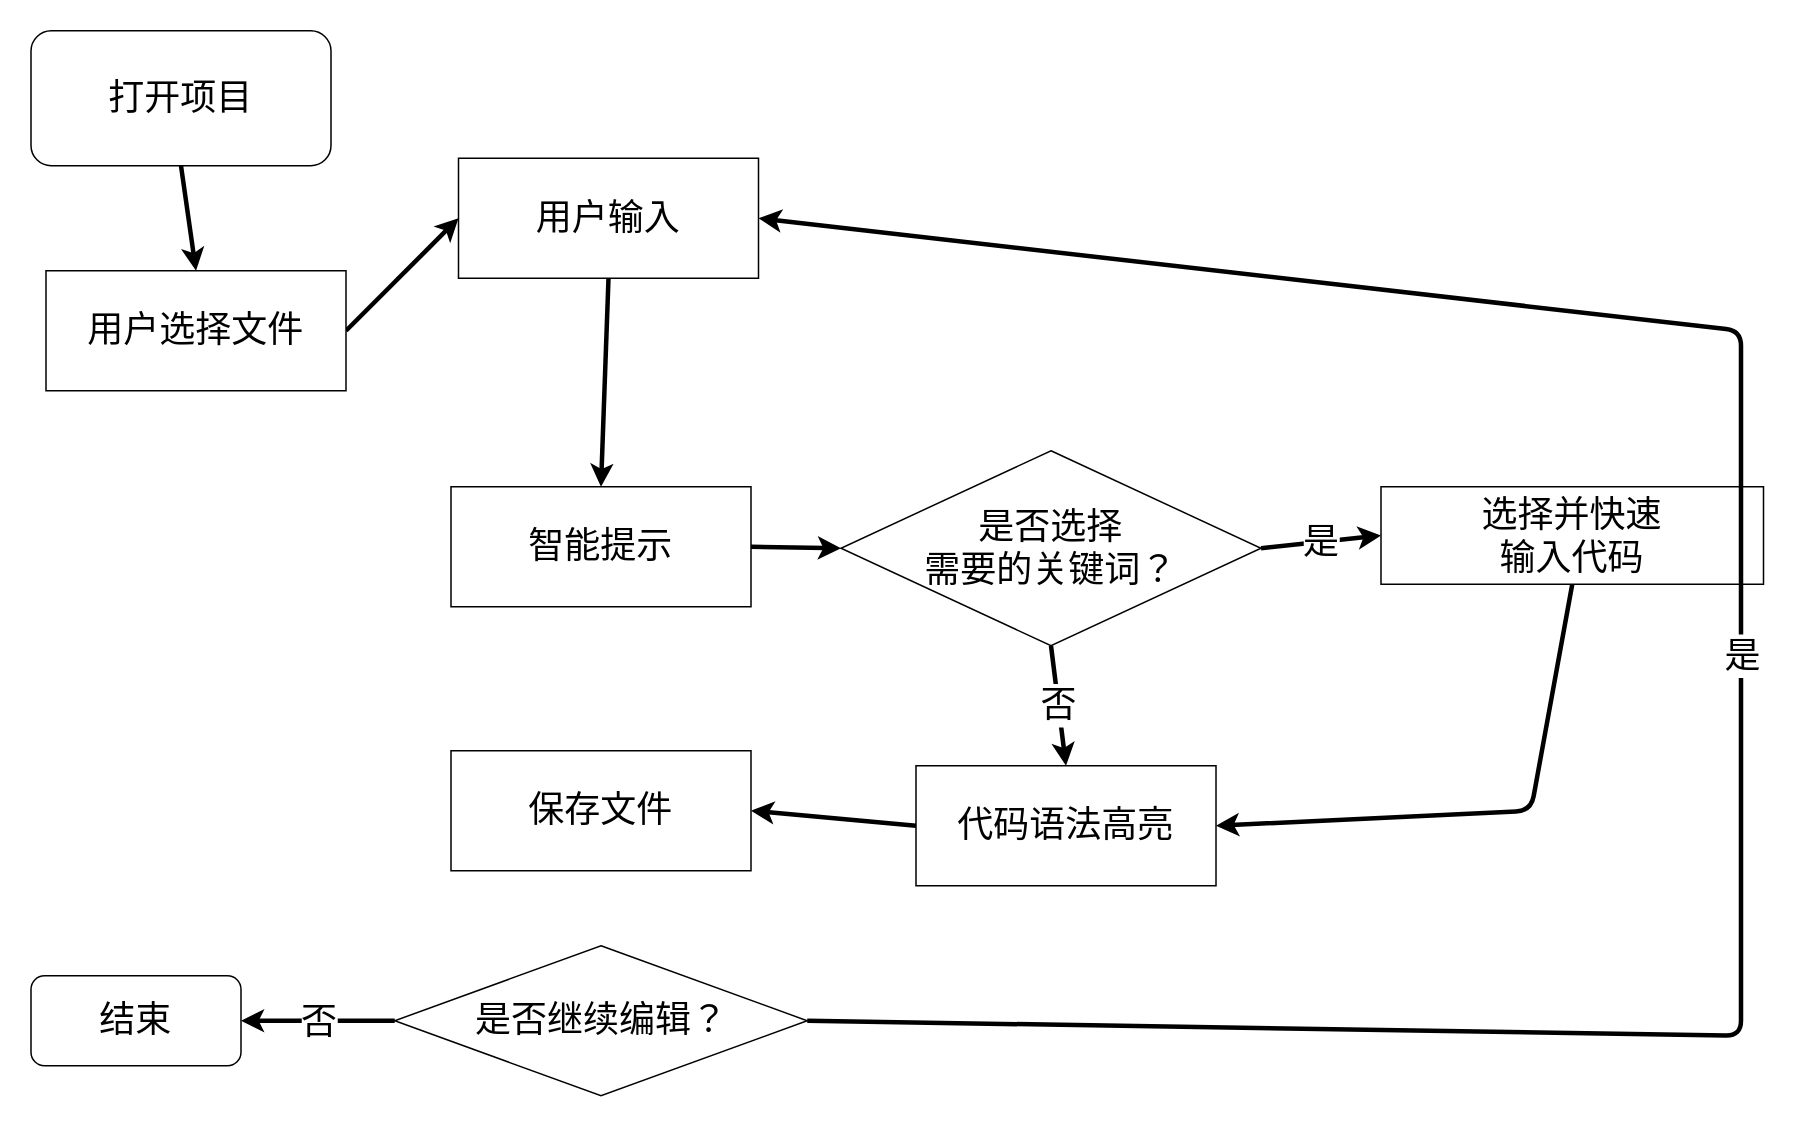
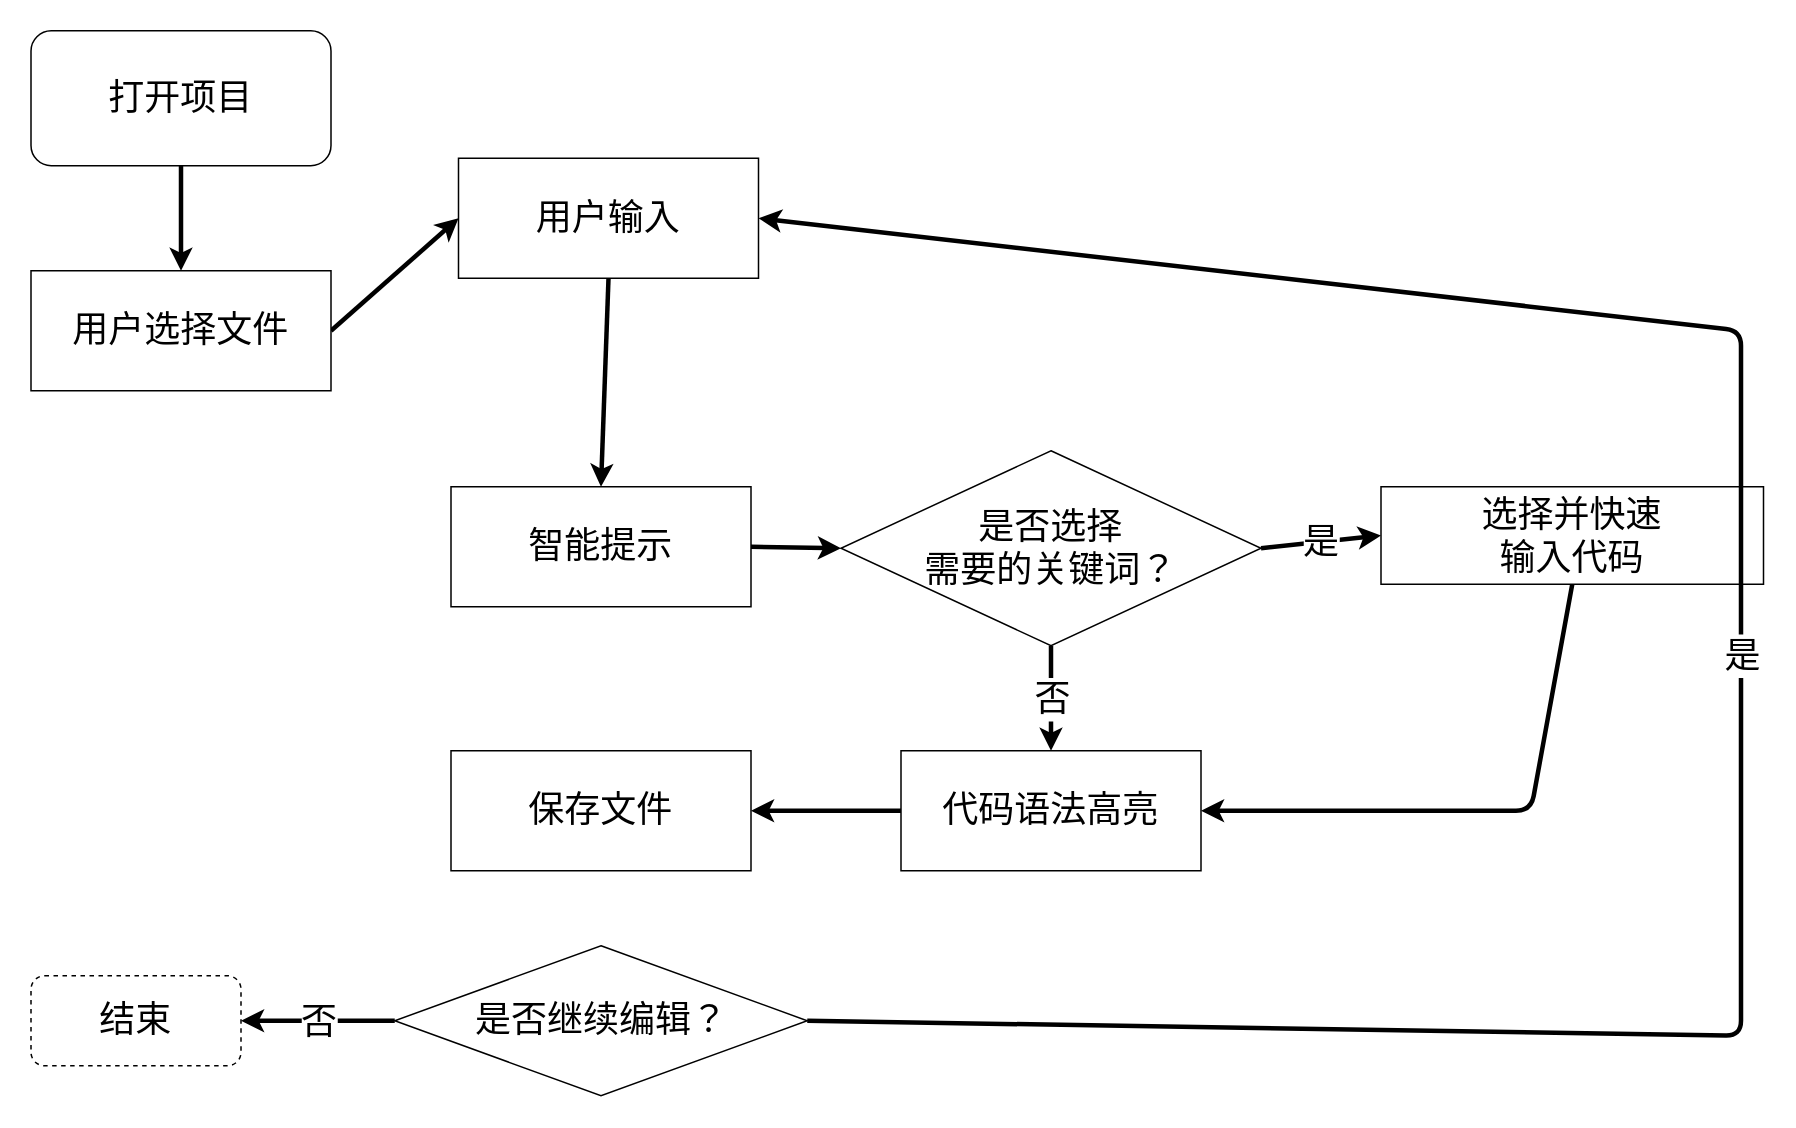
node "用户选择文件": moved (196, 331) -> (181, 331)
node "代码语法高亮": moved (1066, 826) -> (1051, 811)
node "结束": style solid -> dashed
